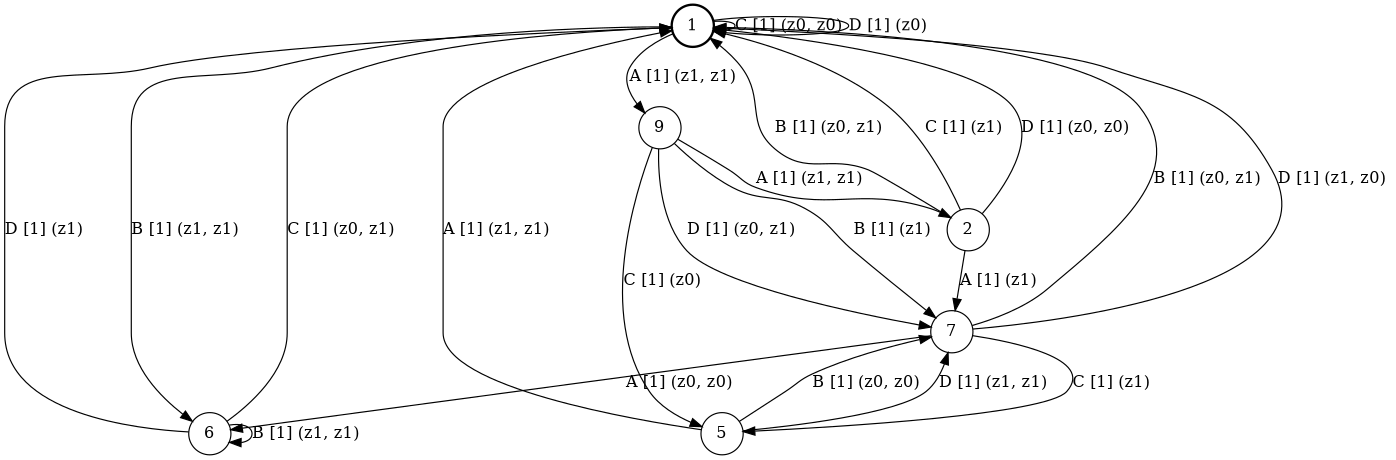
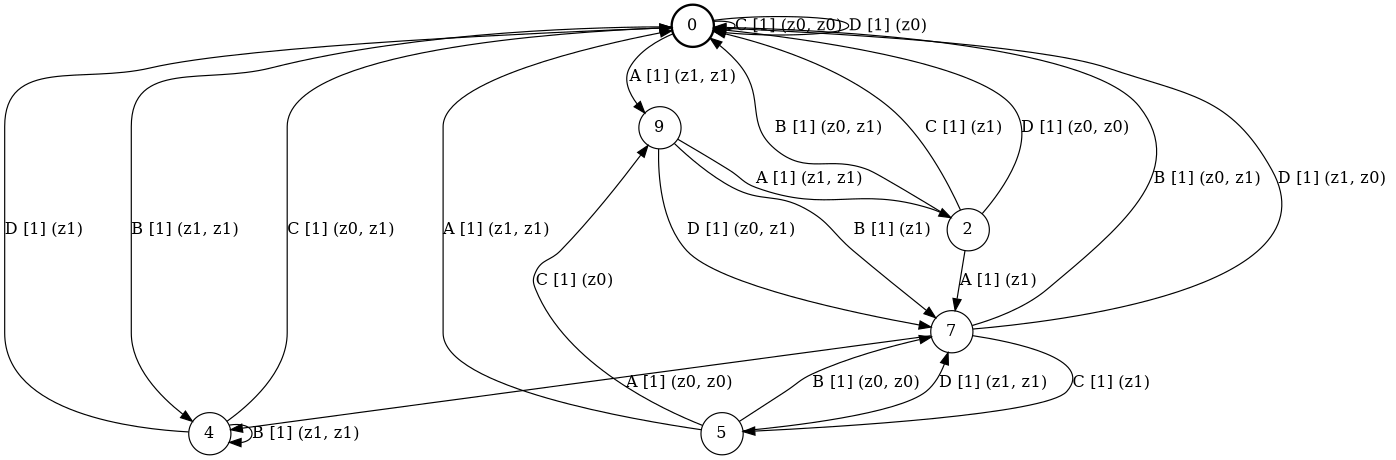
node "1": label "1" -> "0"
edge "9" -> "5": reversed
node "6": label "6" -> "4"
